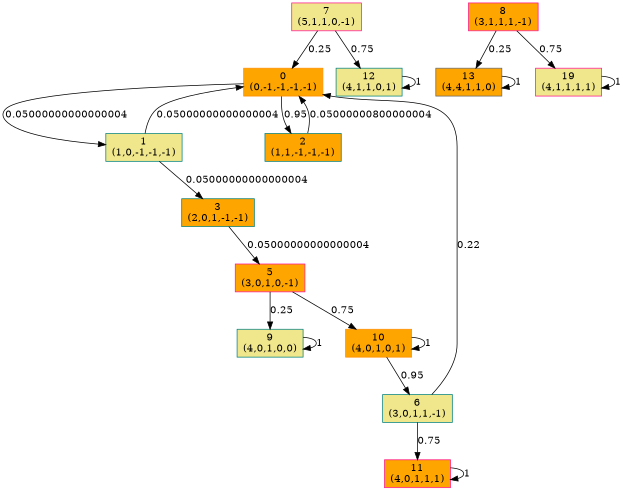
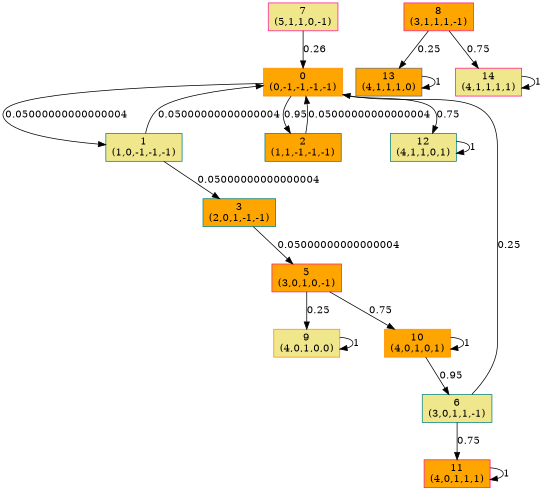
edge "7 (5,1,1,0,-1)" -> "12 (4,1,1,0,1)": now "0 (0,-1,-1,-1,-1)" -> "12 (4,1,1,0,1)"
edge "7 (5,1,1,0,-1)" -> "0 (0,-1,-1,-1,-1)": label "0.25" -> "0.26"
node "13 (4,4,1,1,0)": label "13 (4,4,1,1,0)" -> "13 (4,1,1,1,0)"
node "19 (4,1,1,1,1)": label "19 (4,1,1,1,1)" -> "14 (4,1,1,1,1)"
edge "2 (1,1,-1,-1,-1)" -> "0 (0,-1,-1,-1,-1)": label "0.05000000800000004" -> "0.05000000000000004"
edge "6 (3,0,1,1,-1)" -> "0 (0,-1,-1,-1,-1)": label "0.22" -> "0.25"
node "9 (4,0,1,0,0)": color teal -> darkorange
